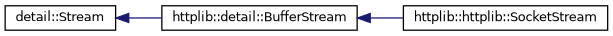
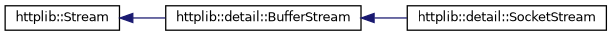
node "detail::Stream": label "detail::Stream" -> "httplib::Stream"
node "httplib::httplib::SocketStream": label "httplib::httplib::SocketStream" -> "httplib::detail::SocketStream"
